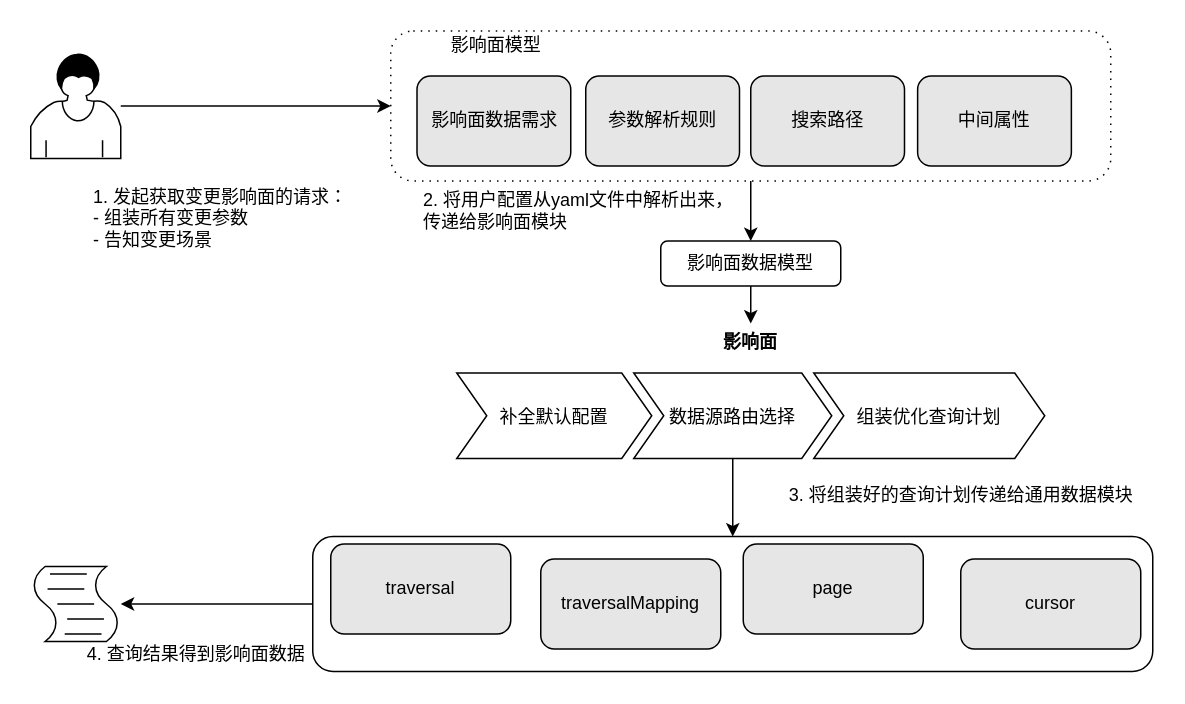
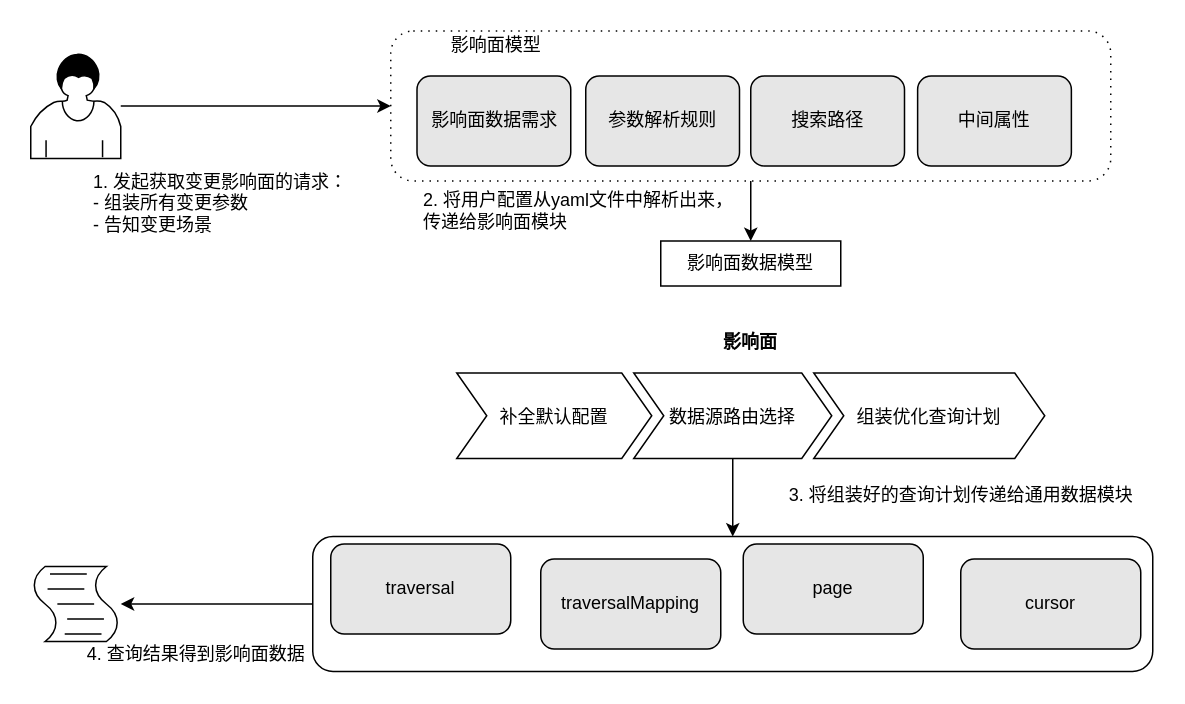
node "1. 发起获取变更影响面的请求： - 组装所有变更参数 - 告知变更场景": moved (226, 218) -> (226, 203)
node "影响面数据模型": shape rounded rectangle -> rectangle
edge "影响面数据模型" -> "影响面": removed
